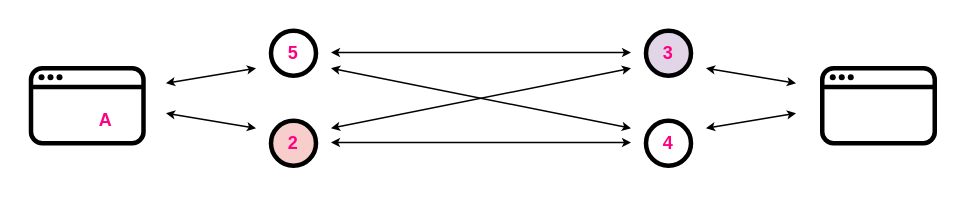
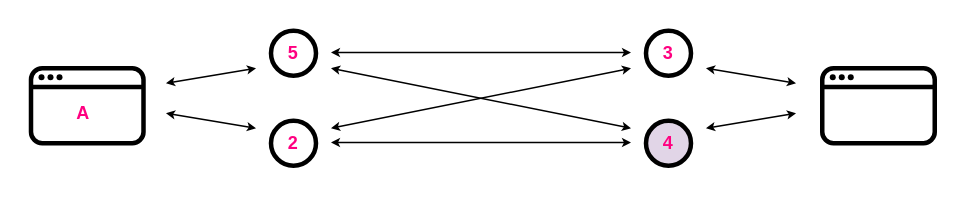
node "3": fillcolor #e1d5e7 -> #ffffff
node "A": moved (106, 121) -> (83, 113)
node "2": fillcolor #f8cecc -> #ffffff
node "4": fillcolor #ffffff -> #e1d5e7
